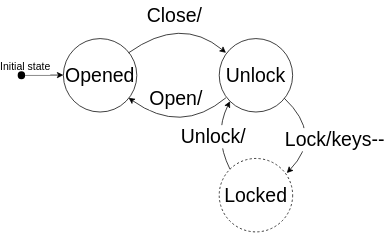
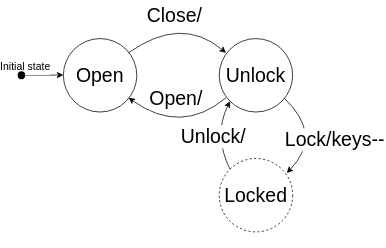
node "Opened": label "Opened" -> "Open"
